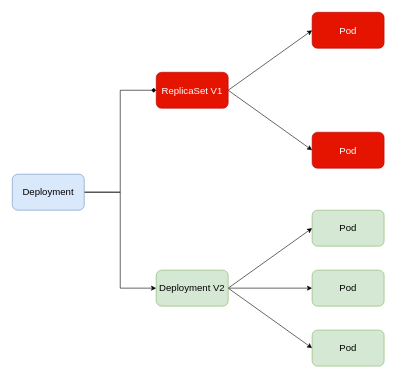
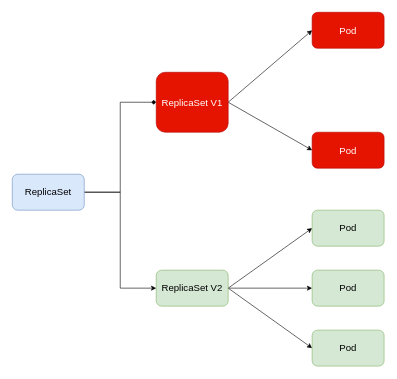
node "ReplicaSet V1": size 72x36 -> 72x60
node "Deployment": label "Deployment" -> "ReplicaSet"
node "Deployment V2": label "Deployment V2" -> "ReplicaSet V2"
